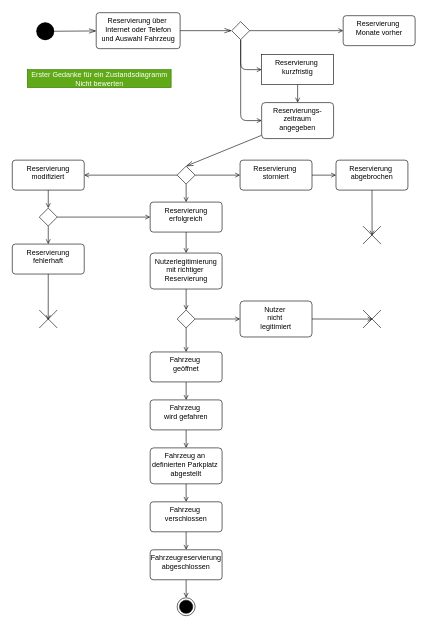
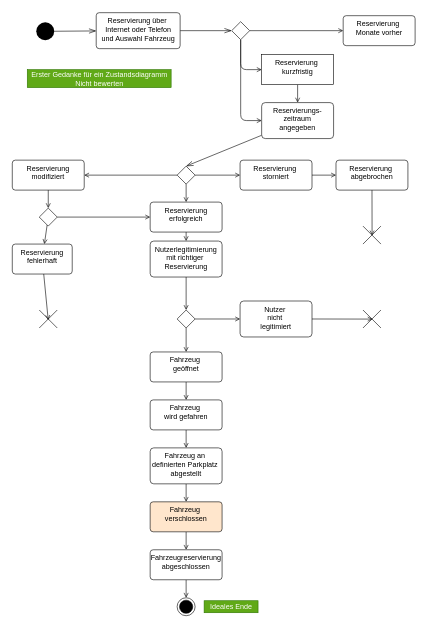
node "Reservierung fehlerhaft": size 72x30 -> 60x30
node "Nutzerlegitimierung mit richtiger Reservierung": moved (186, 271) -> (186, 259)
node "Fahrzeug verschlossen": fillcolor #ffffff -> #ffe6cc
node "Ideales Ende": added
